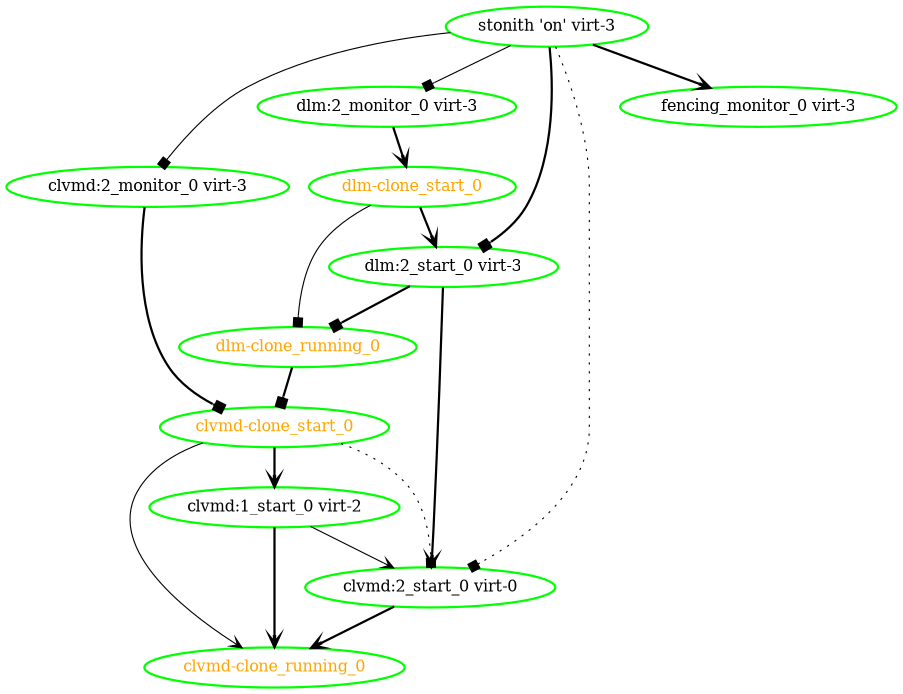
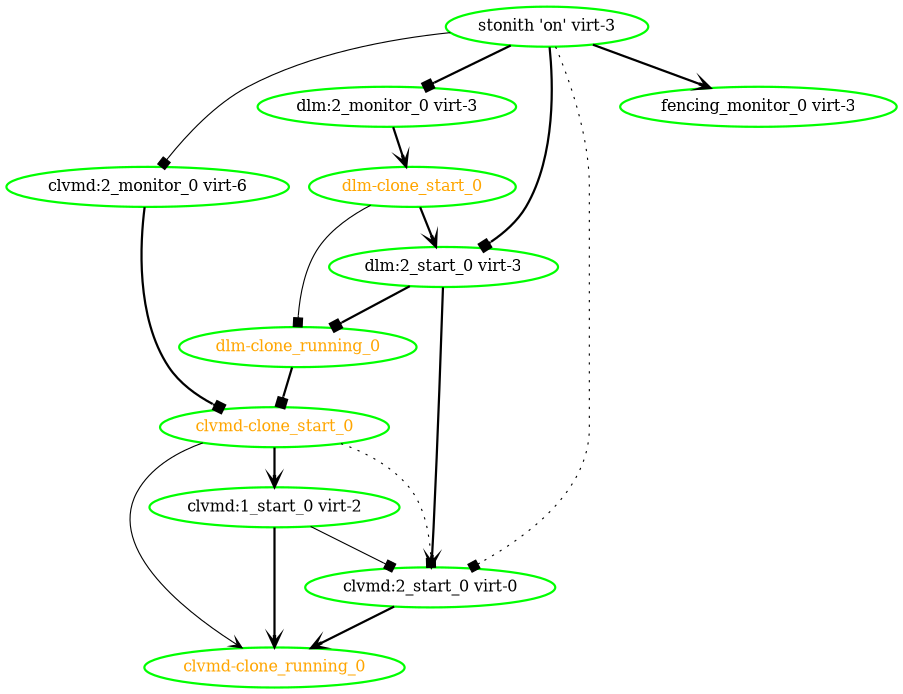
edge "stonith 'on' virt-3" -> "dlm:2_monitor_0 virt-3": style solid -> bold
node "clvmd:2_monitor_0 virt-3": label "clvmd:2_monitor_0 virt-3" -> "clvmd:2_monitor_0 virt-6"
edge "clvmd:1_start_0 virt-2" -> "clvmd:2_start_0 virt-0": arrowhead vee -> box
